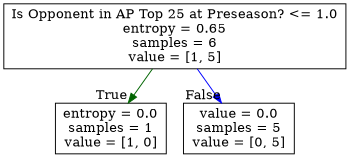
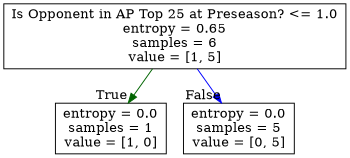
node "value = 0.0 samples = 5 value = [0, 5]": label "value = 0.0 samples = 5 value = [0, 5]" -> "entropy = 0.0 samples = 5 value = [0, 5]"
